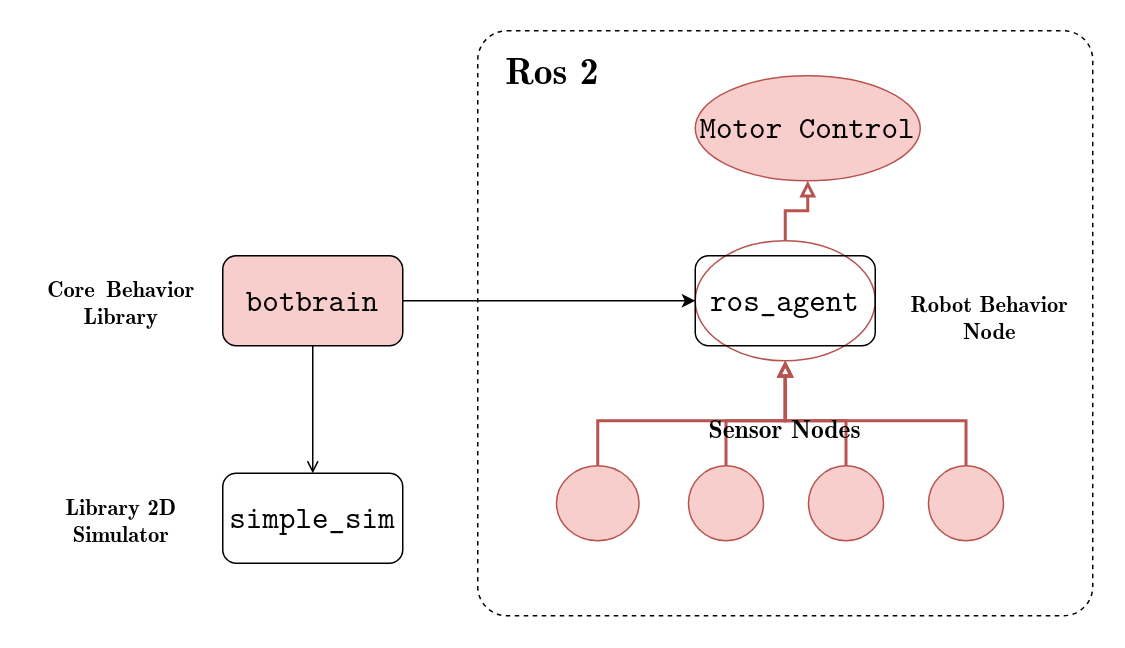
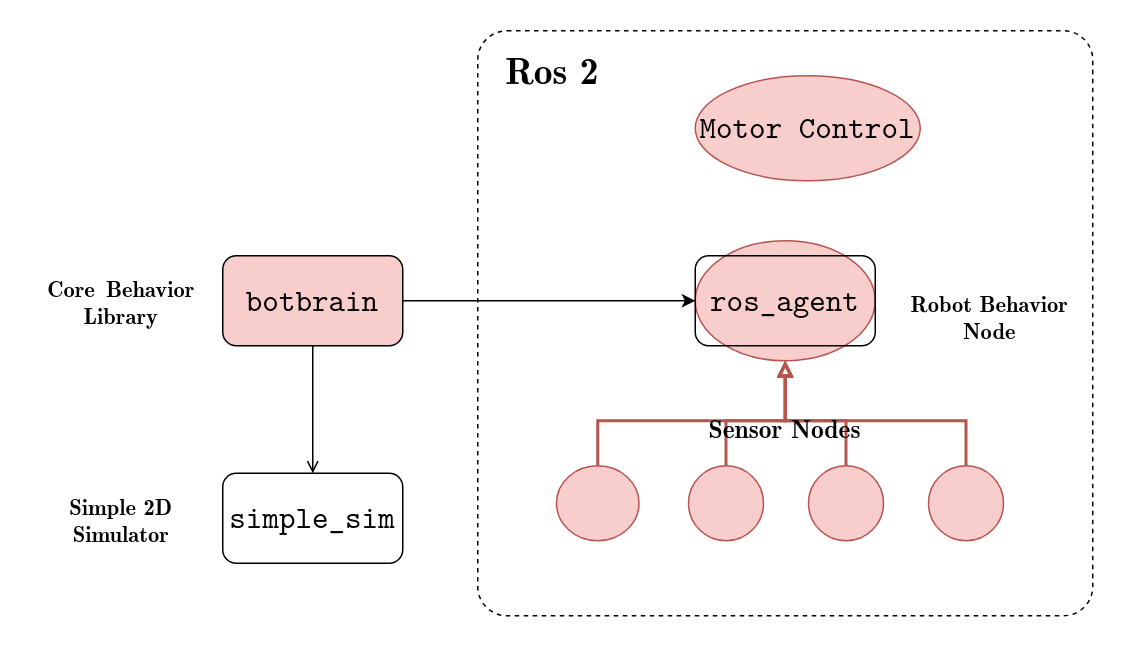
edge "ros_agent" -> "Motor Control": removed
node "ros_agent": fillcolor #ffffff -> #f8cecc
node "Library 2D Simulator": label "Library 2D Simulator" -> "Simple 2D Simulator"
